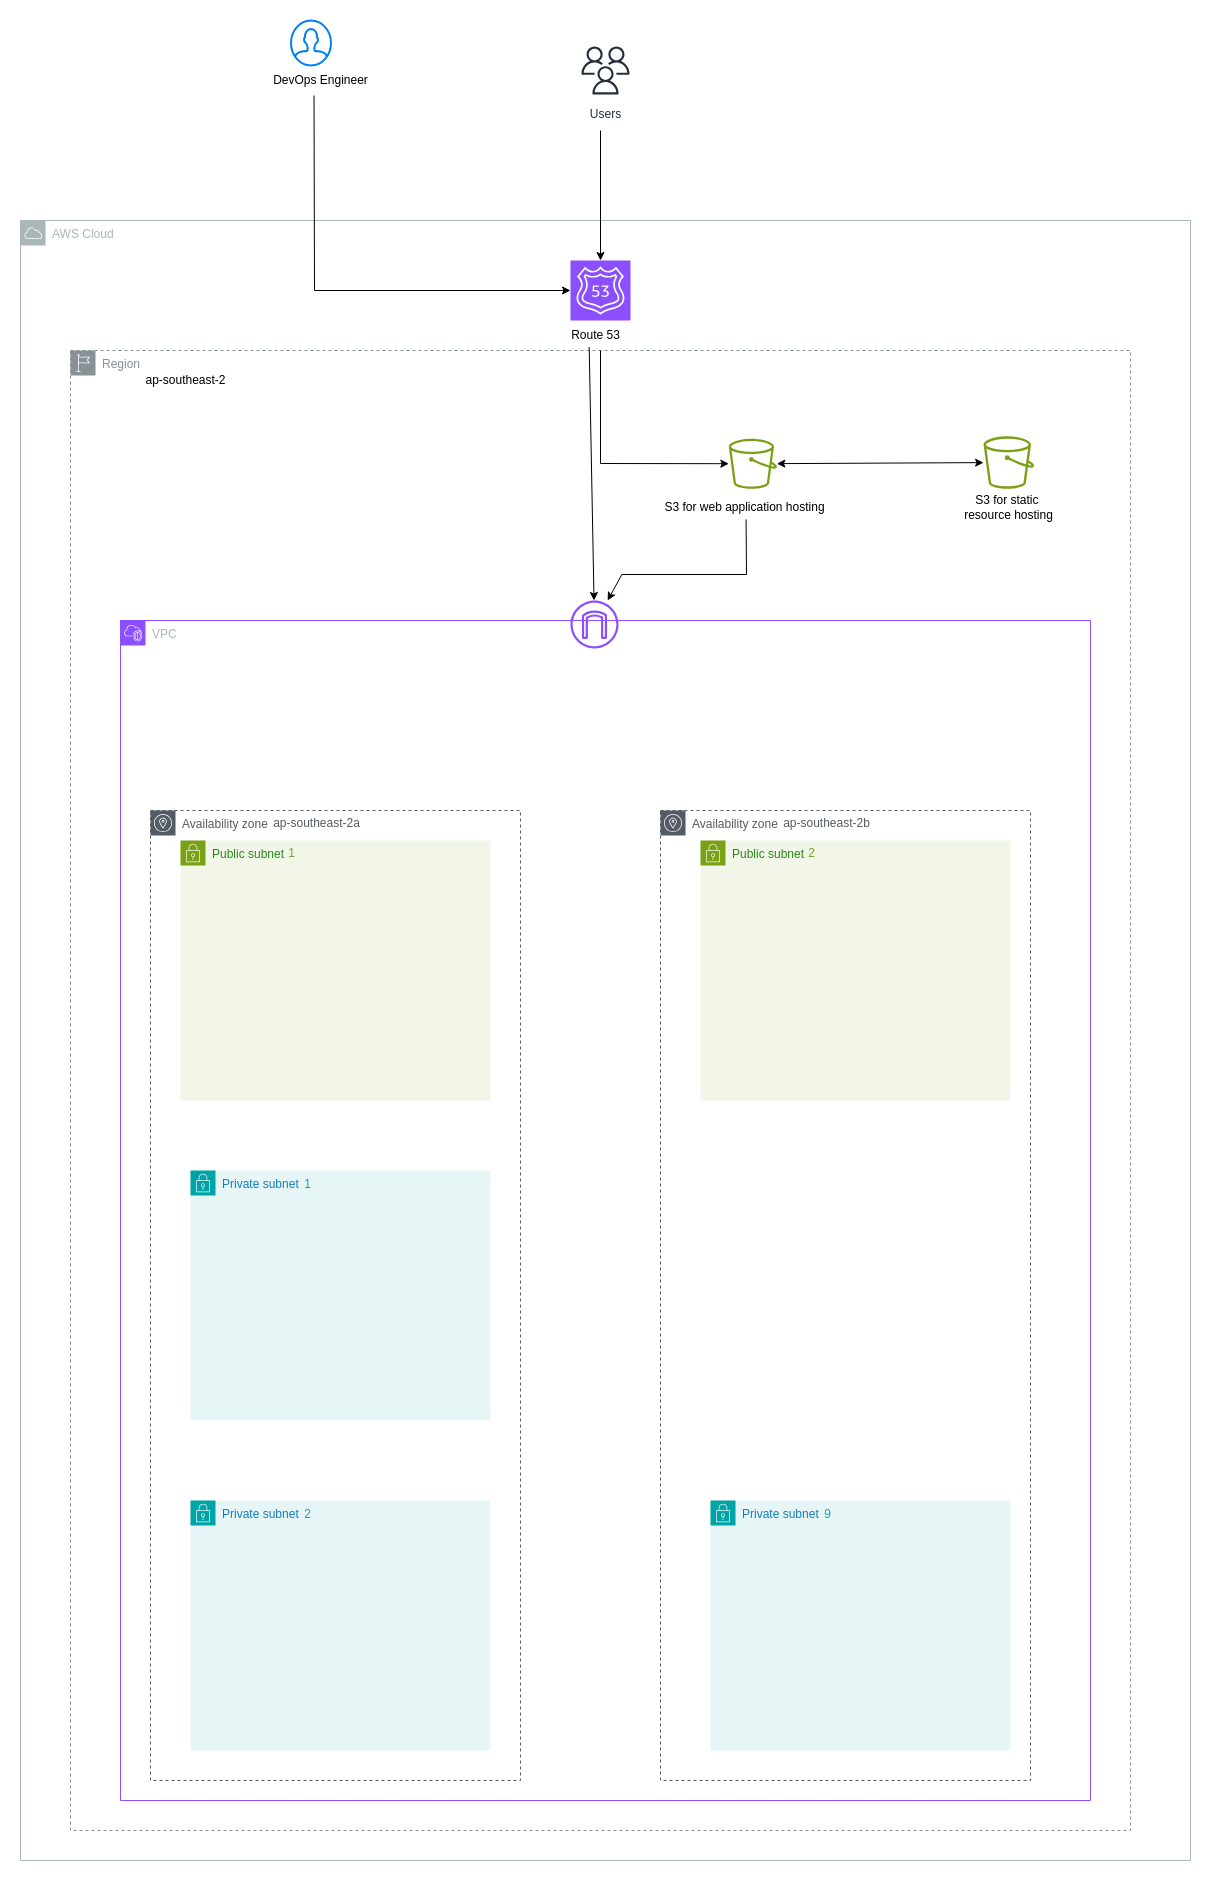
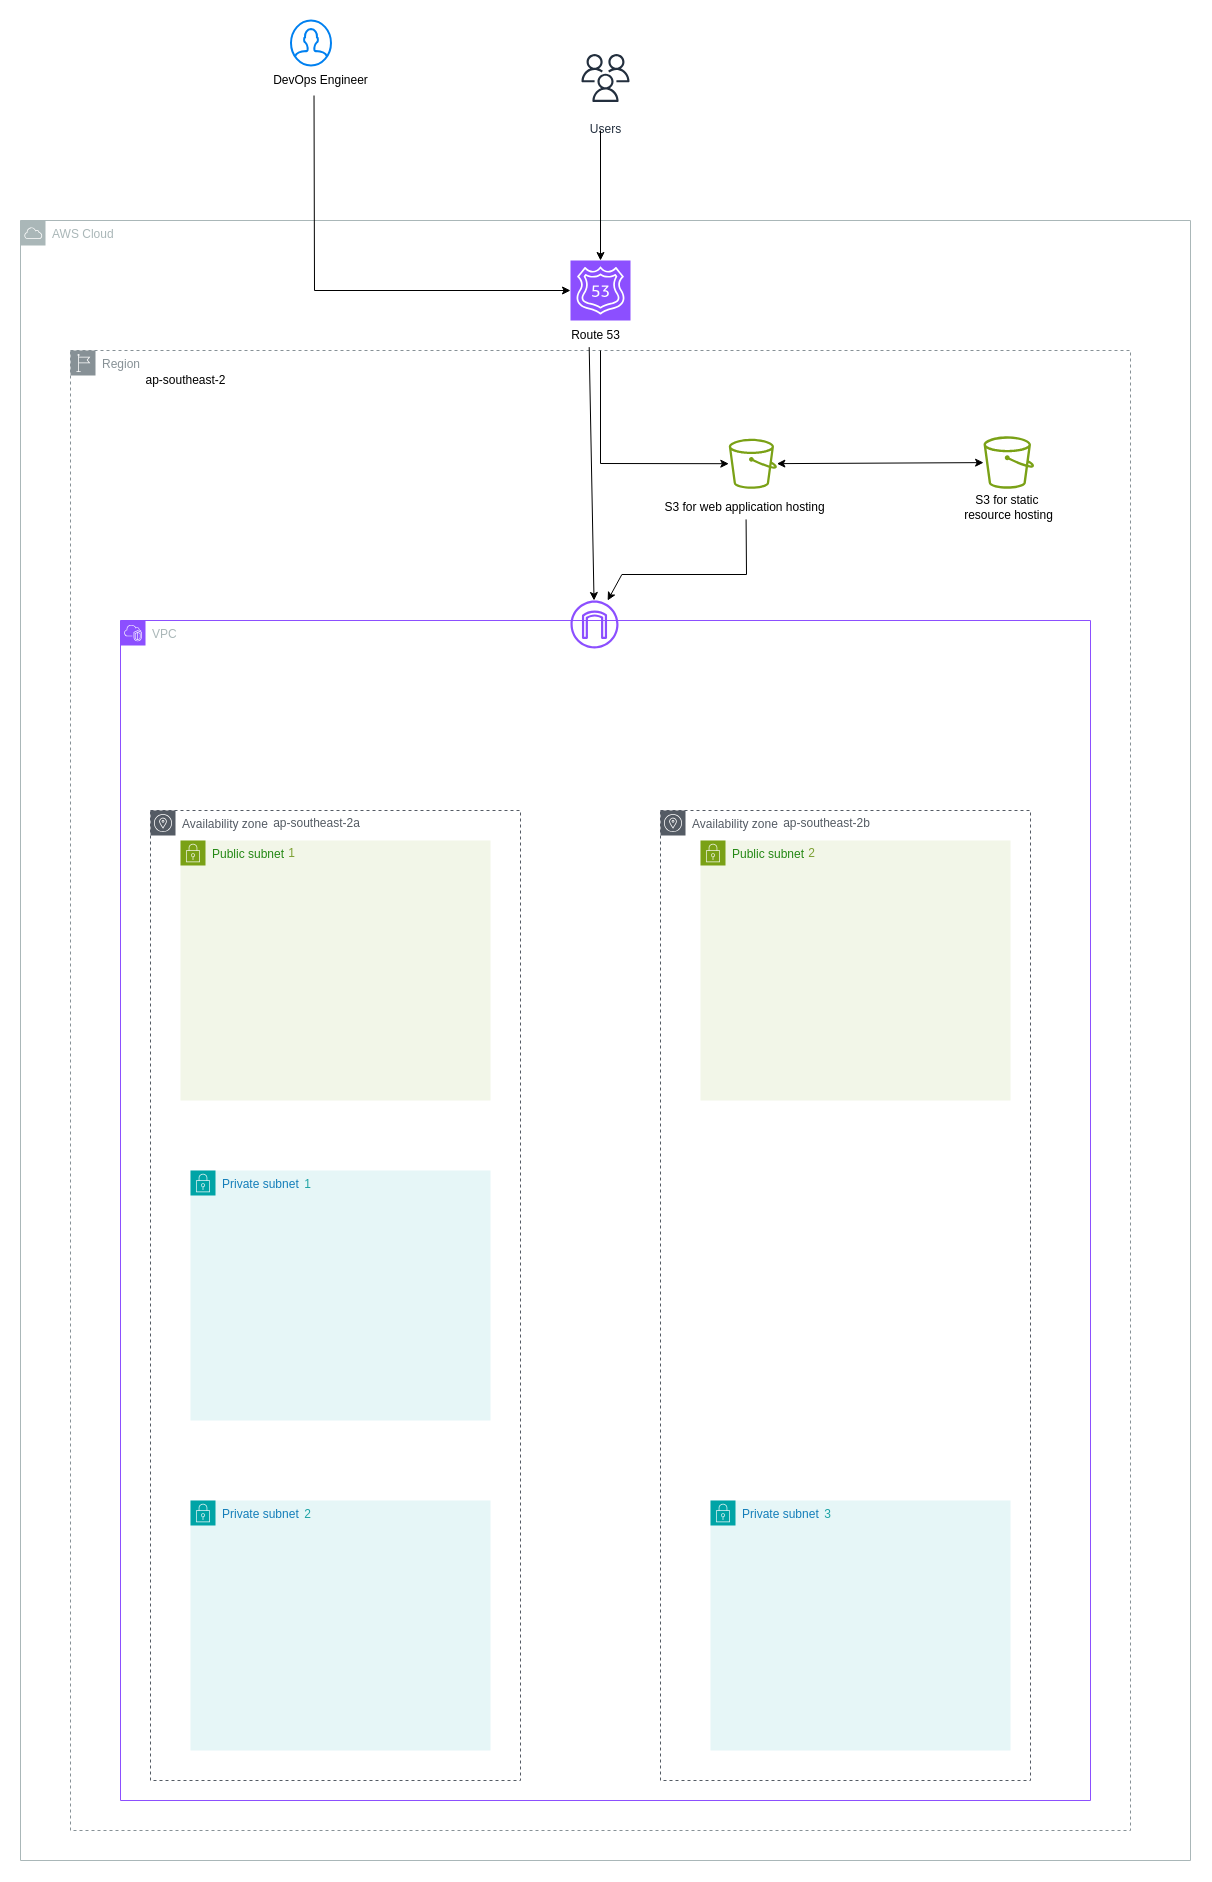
node "Users": size 60x60 -> 60x75
node "9": label "9" -> "3"
